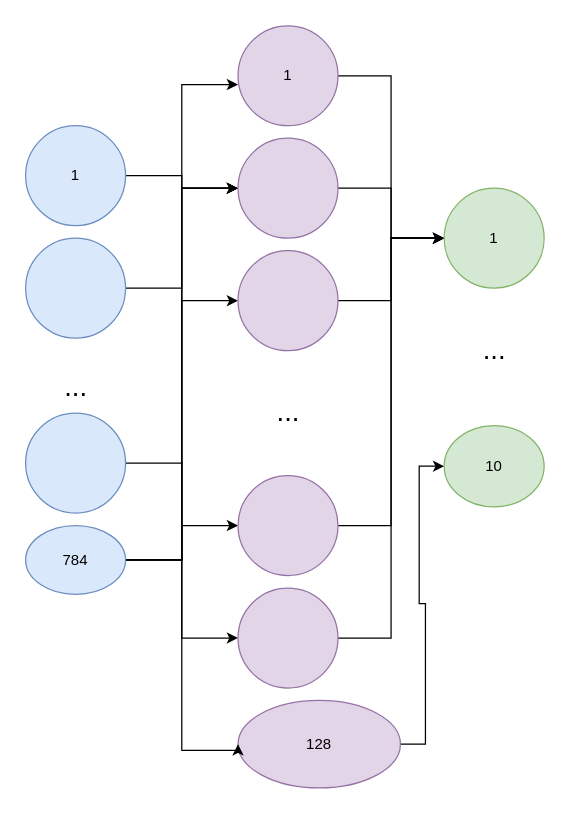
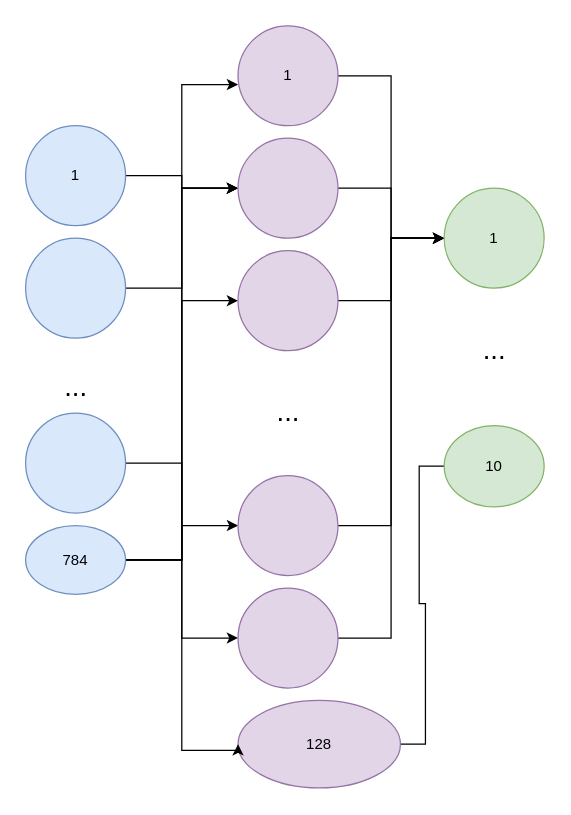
edge "128" -> "10": arrowhead classic -> none
